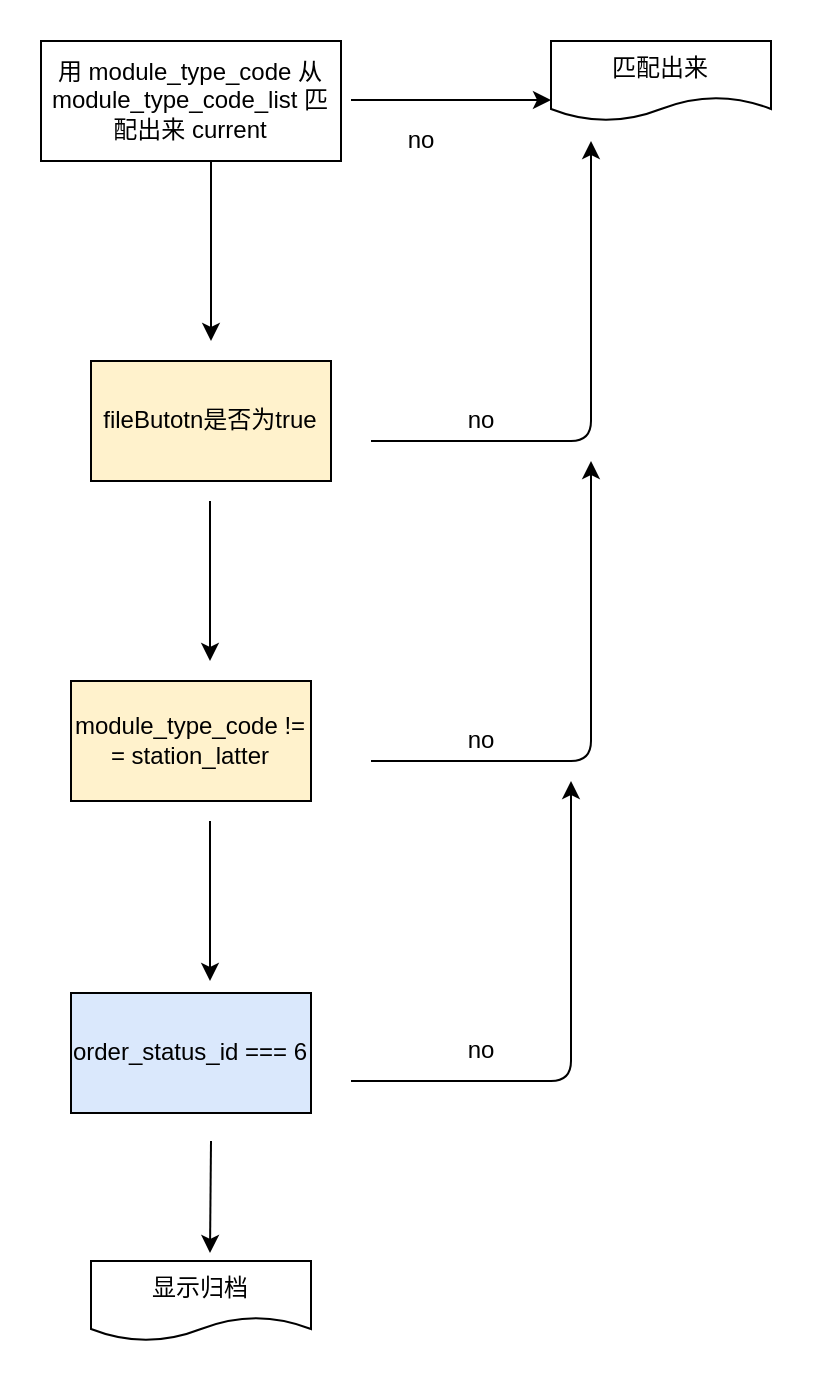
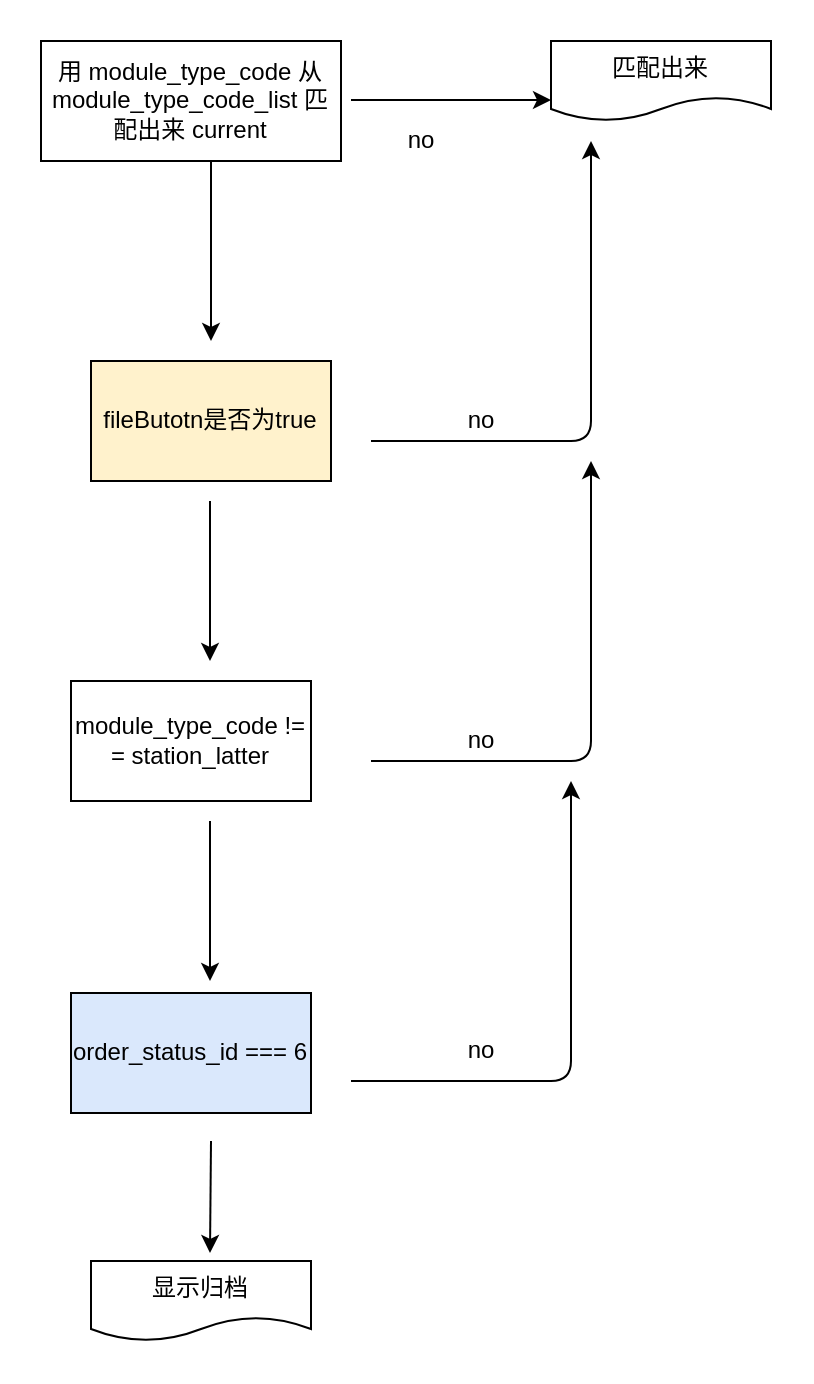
node "module_type_code != = station_latter": fillcolor #fff2cc -> #ffffff
